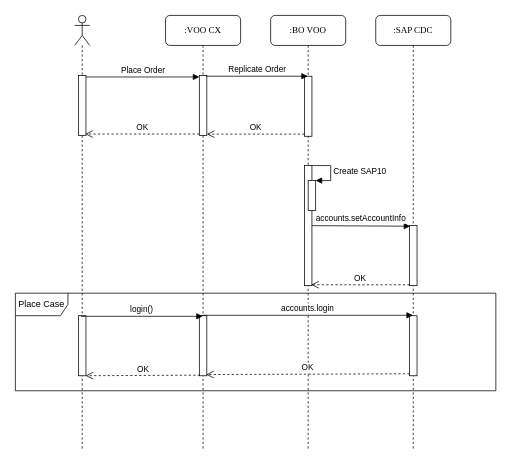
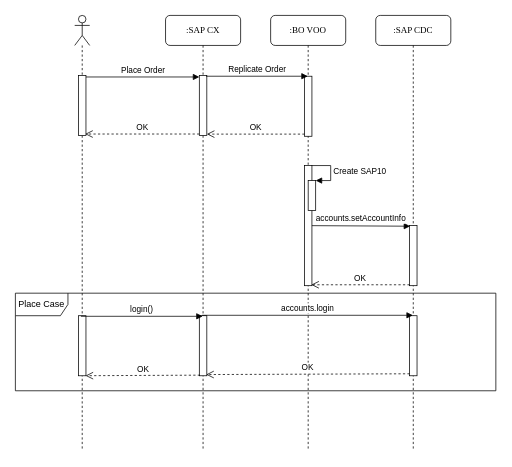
node ":VOO CX": label ":VOO CX" -> ":SAP CX"
